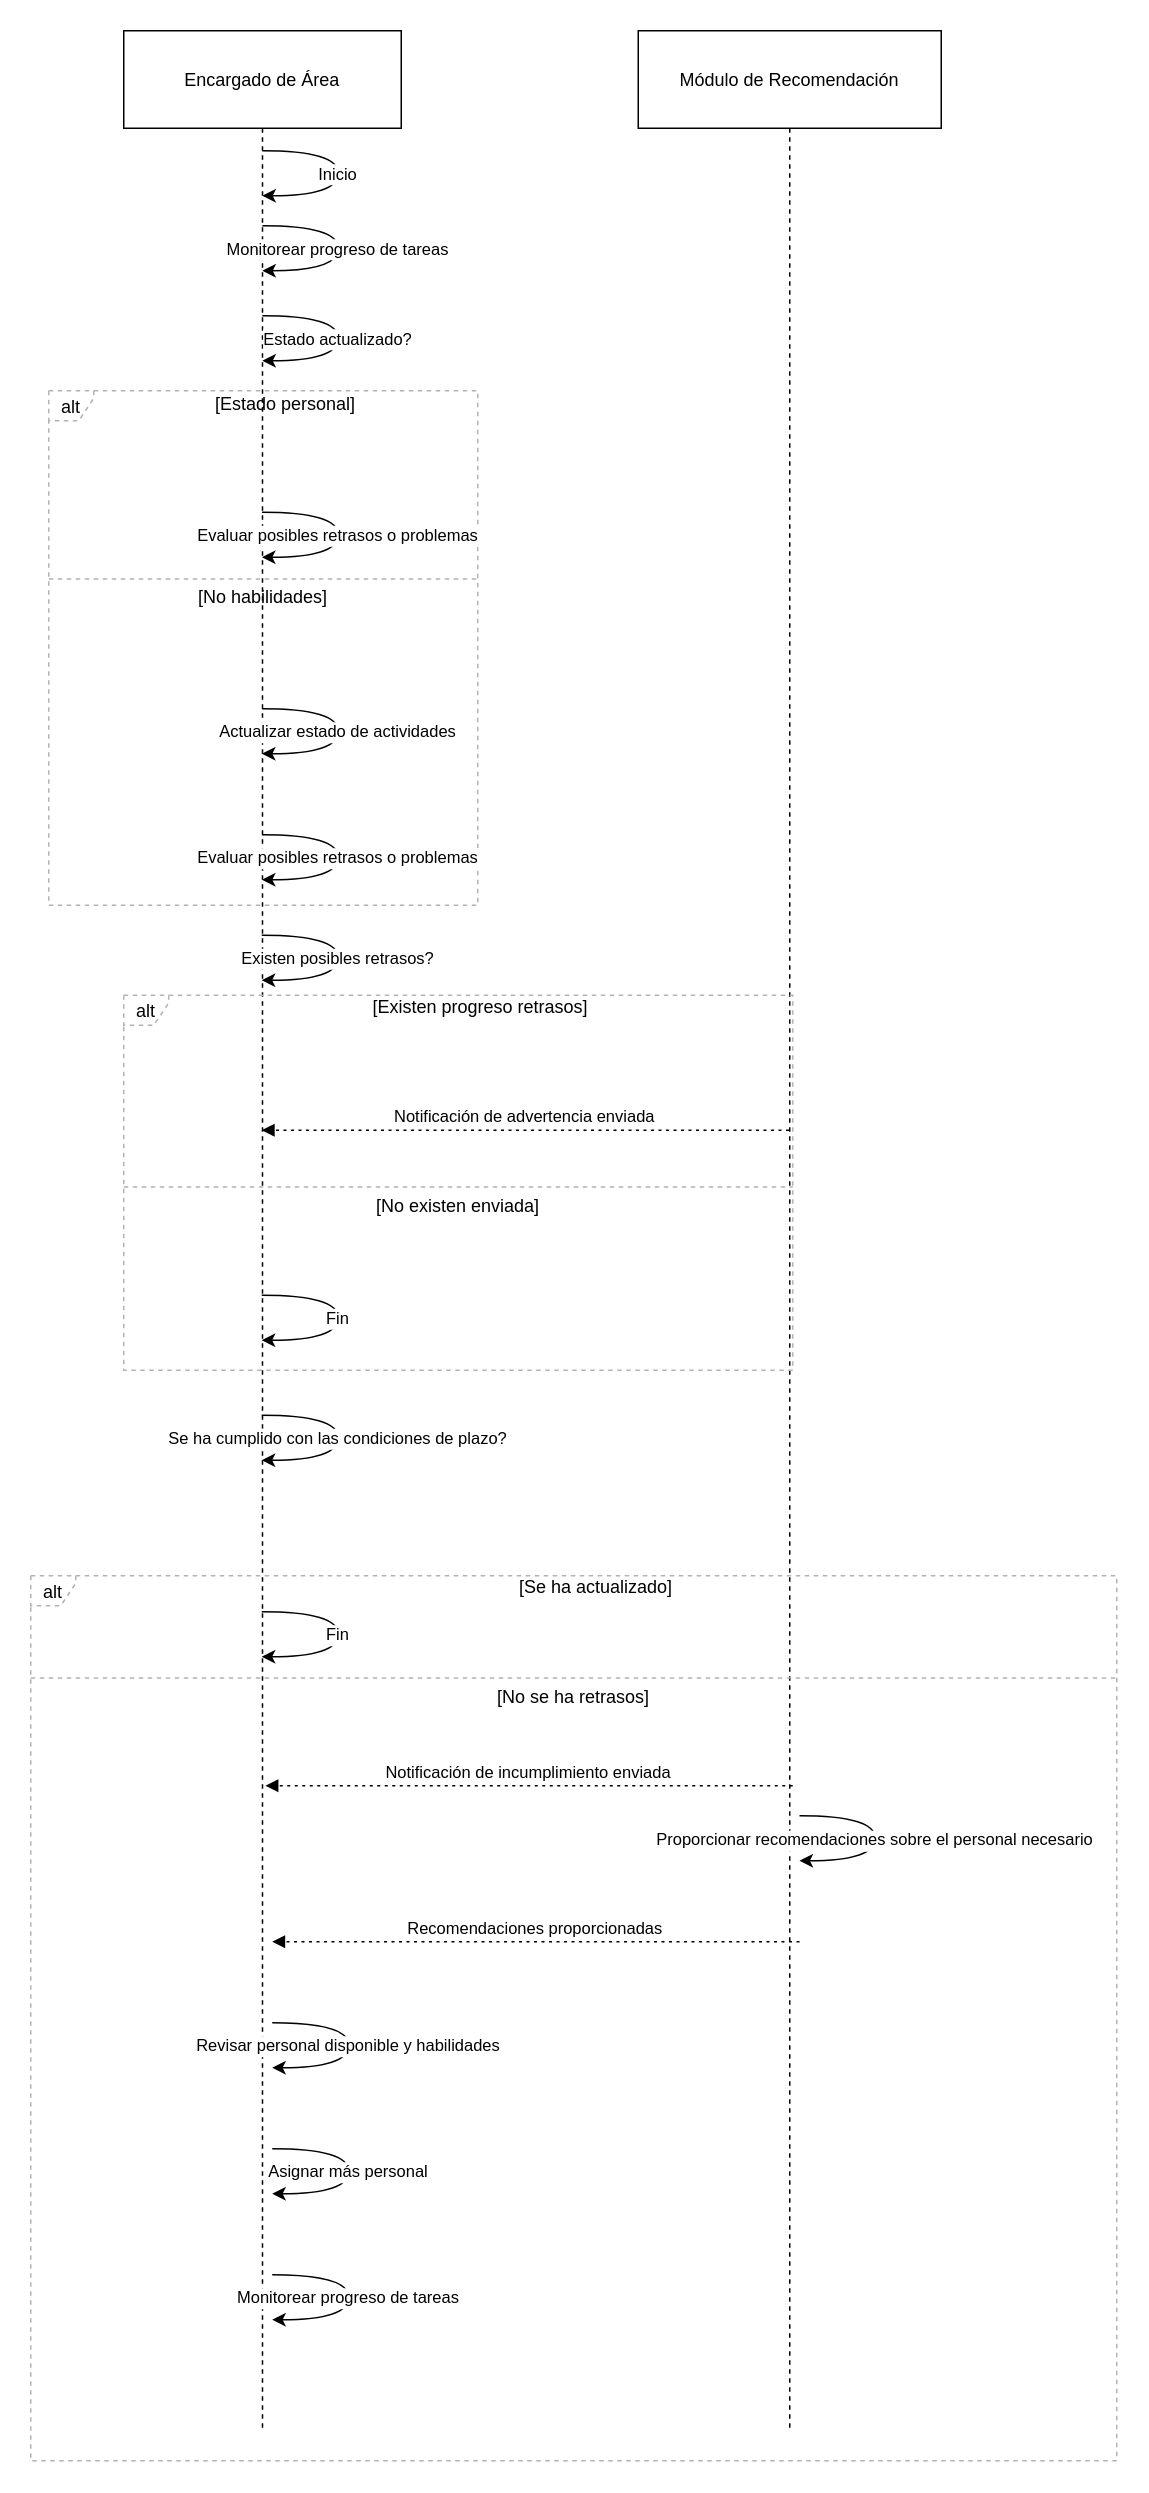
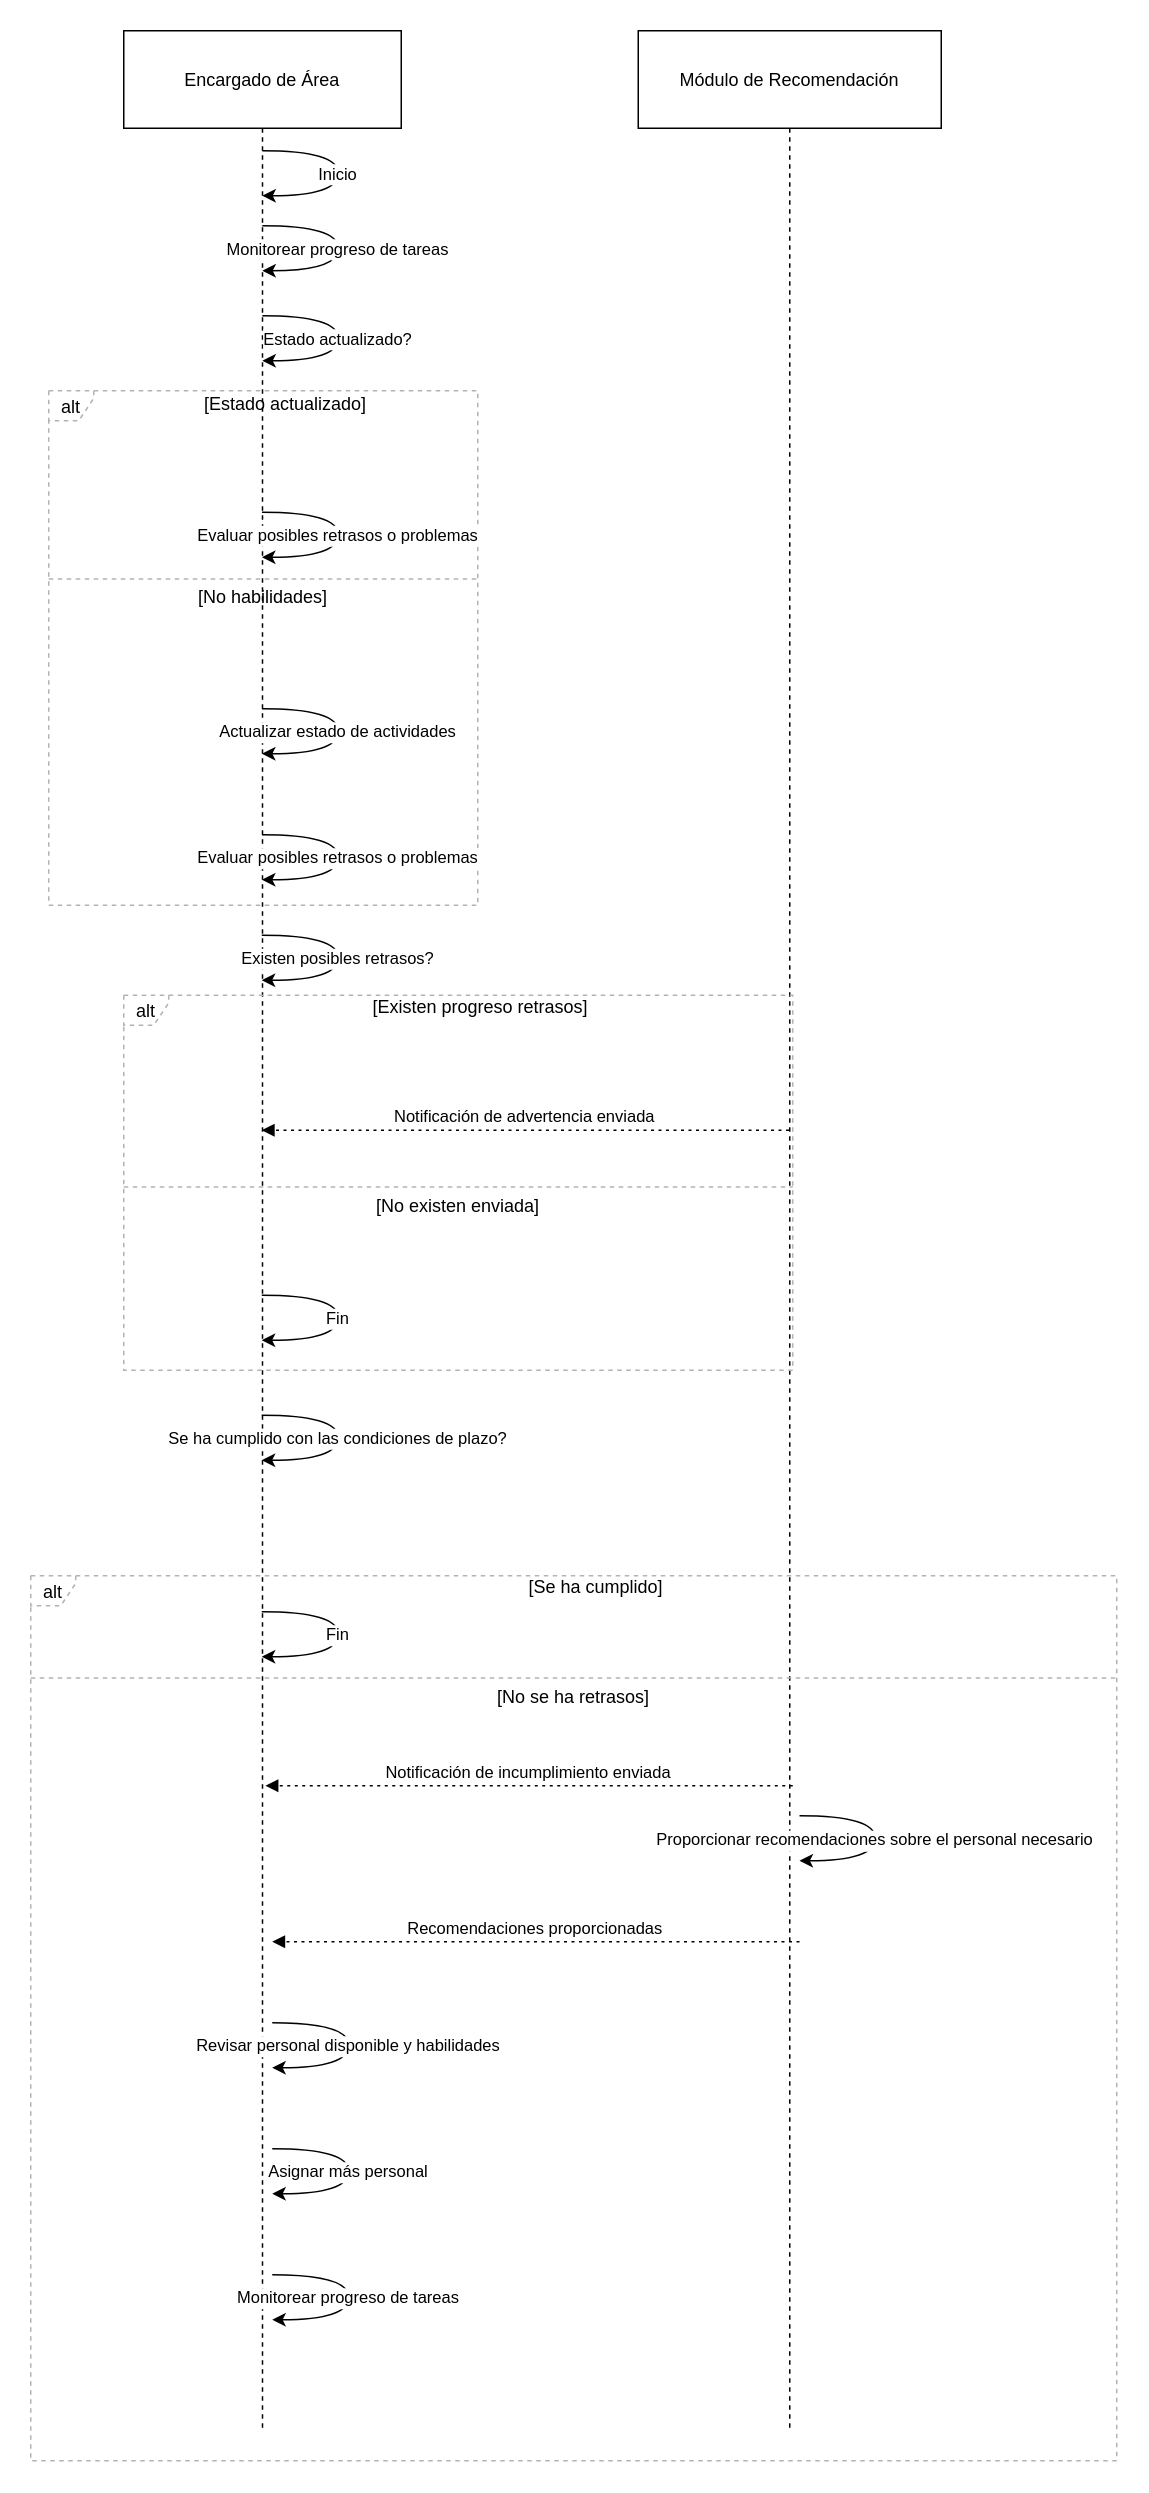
node "[Estado personal]": label "[Estado personal]" -> "[Estado actualizado]"
node "[Se ha actualizado]": label "[Se ha actualizado]" -> "[Se ha cumplido]"
